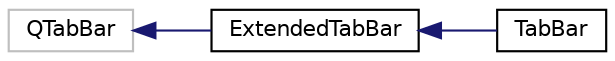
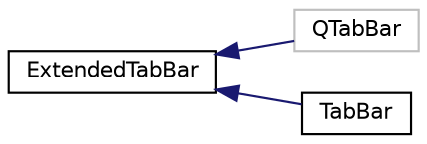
edge "ExtendedTabBar" -> "QTabBar": reversed
